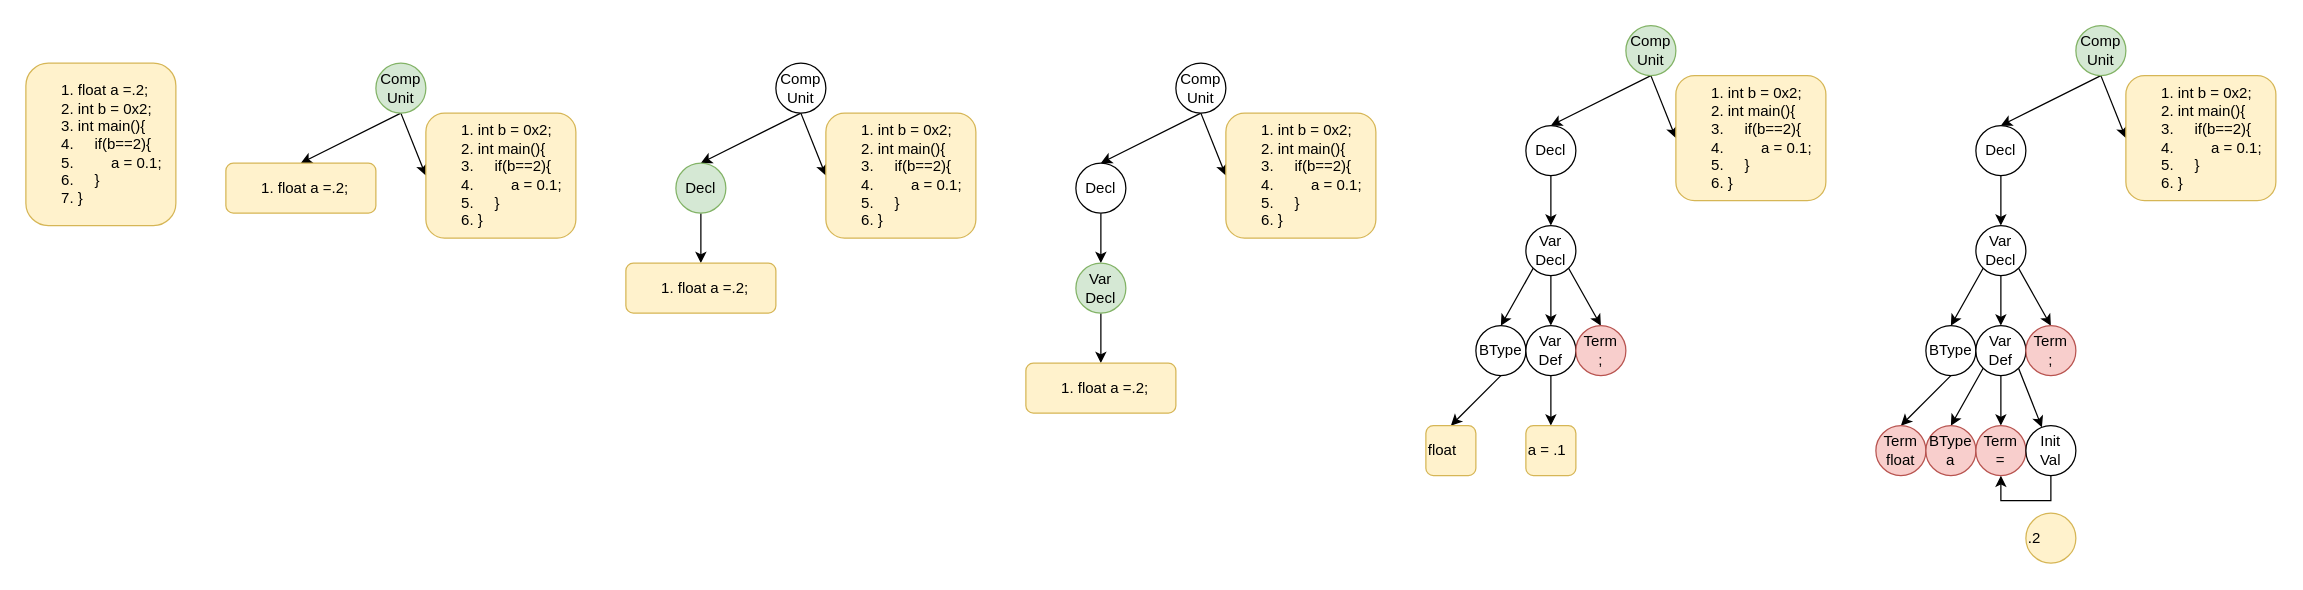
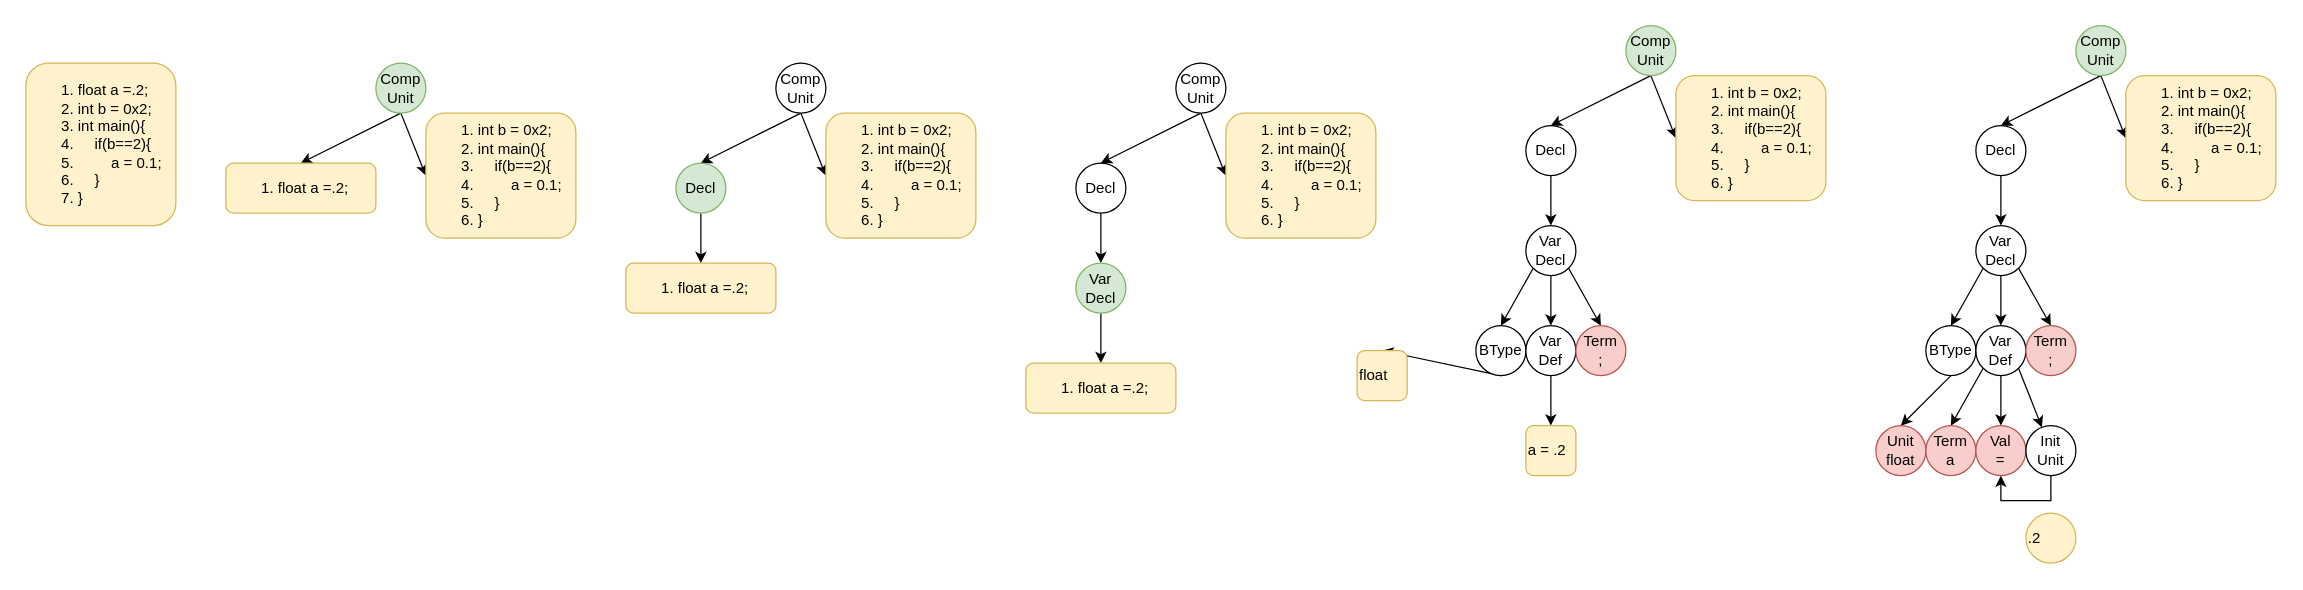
node "float": moved (1451, 451) -> (1382, 376)
node "a = .1": label "a = .1" -> "a = .2"
node "Term float": label "Term float" -> "Unit float"
node "BType a": label "BType a" -> "Term a"
node "Term =": label "Term =" -> "Val ="
node "Init Val": label "Init Val" -> "Init Unit"
